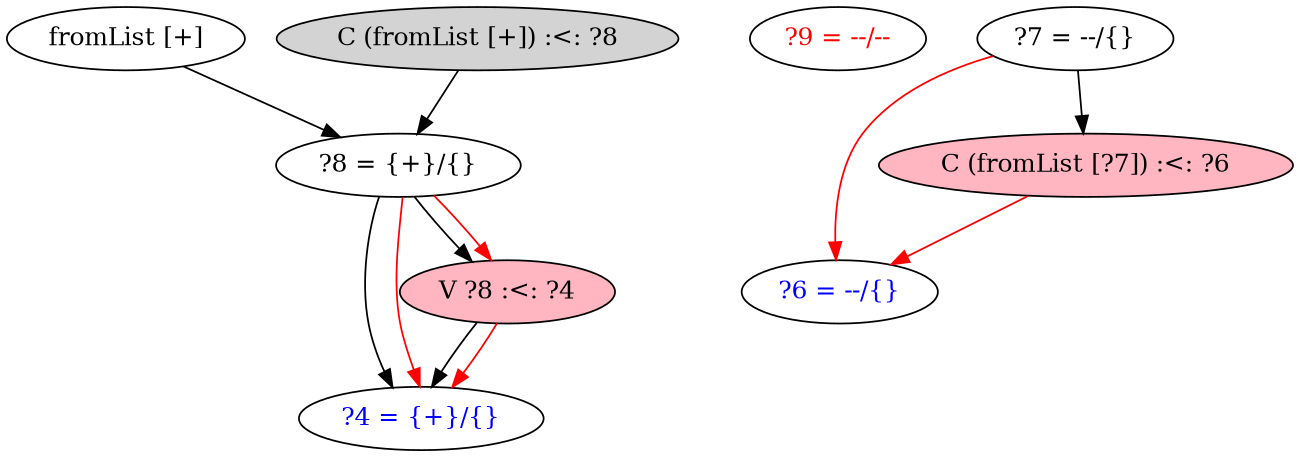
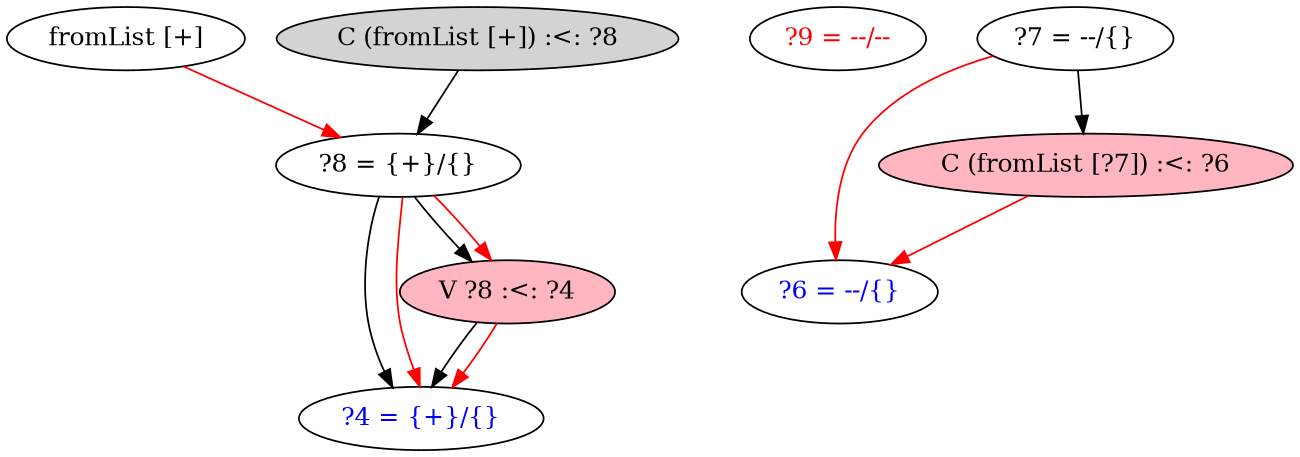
edge "fromList [+]" -> "?8 = {+}/{}": color black -> red
